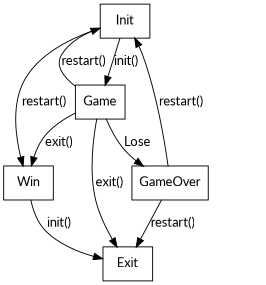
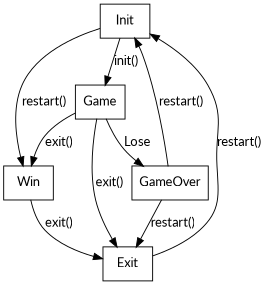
edge "Game" -> "Init": now "Exit" -> "Init"
edge "Win" -> "Exit": label "init()" -> "exit()"
